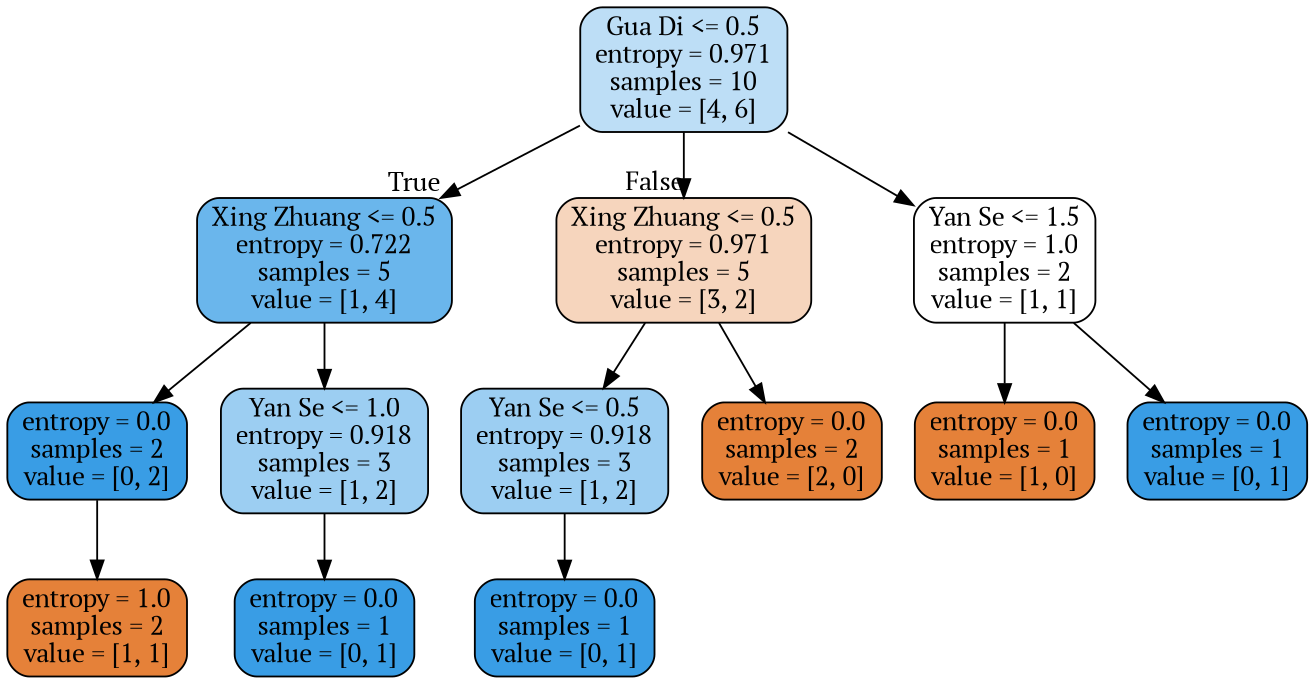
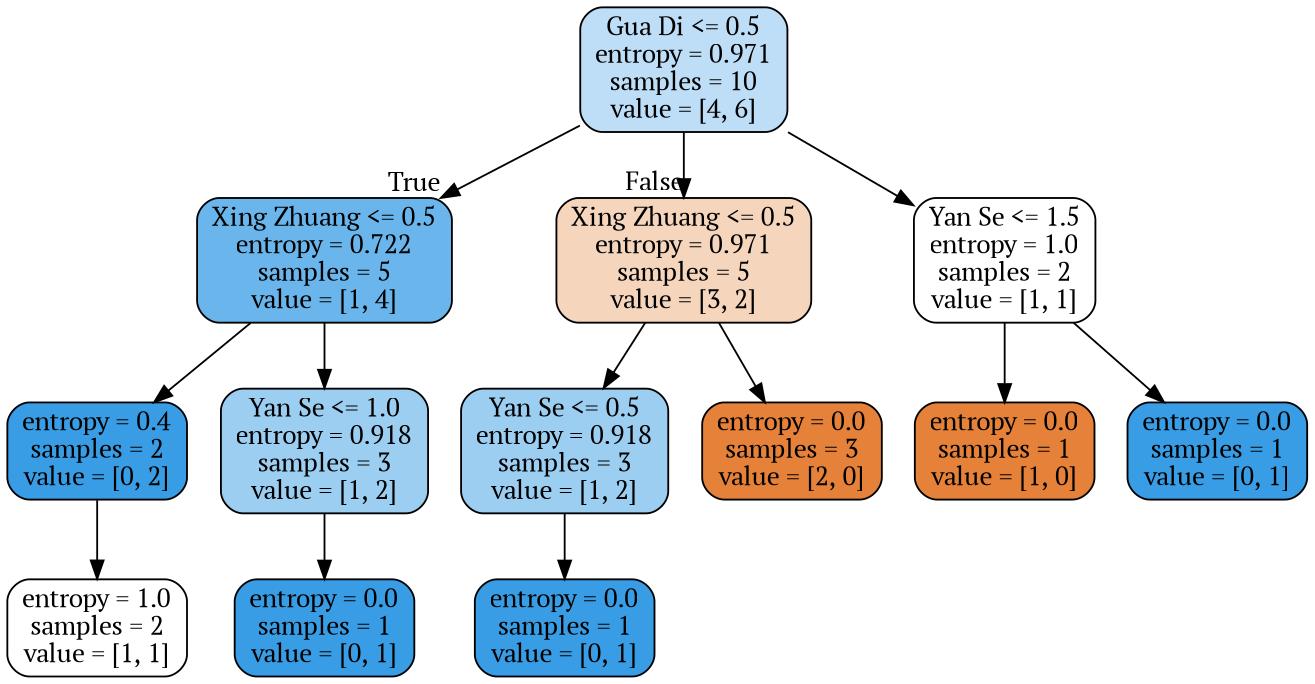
node "entropy = 0.0 samples = 2 value = [0, 2]": label "entropy = 0.0 samples = 2 value = [0, 2]" -> "entropy = 0.4 samples = 2 value = [0, 2]"
node "entropy = 0.0 samples = 2 value = [2, 0]": label "entropy = 0.0 samples = 2 value = [2, 0]" -> "entropy = 0.0 samples = 3 value = [2, 0]"
node "entropy = 1.0 samples = 2 value = [1, 1]": fillcolor #e58139 -> #ffffff
